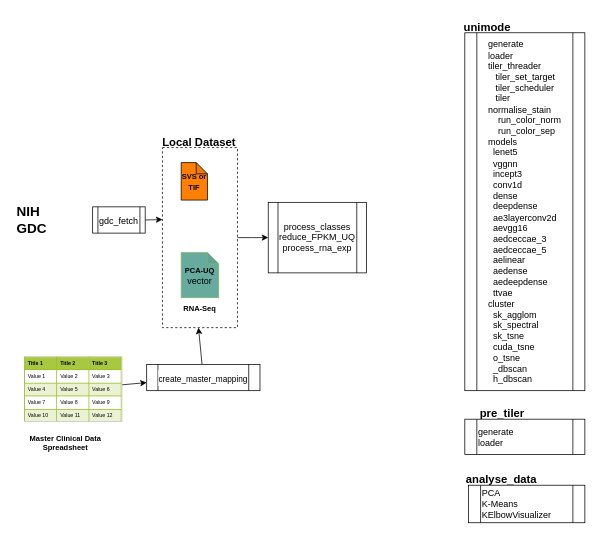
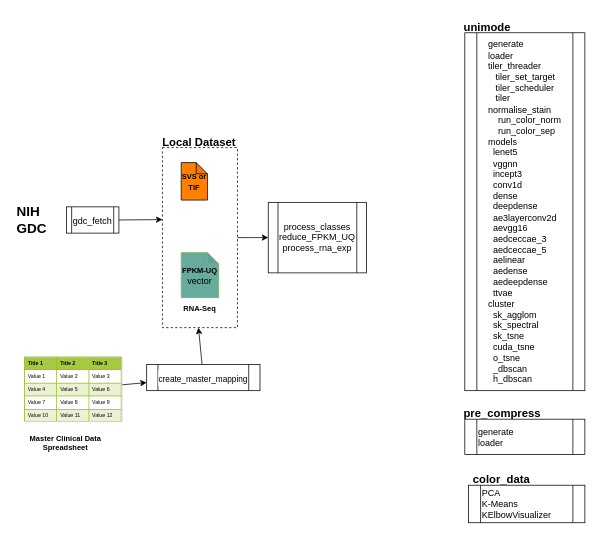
node "gdc_fetch": moved (119, 220) -> (93, 220)
node "PCA-UQ vector": label "PCA-UQ vector" -> "FPKM-UQ vector"
node "pre_tiler": label "pre_tiler" -> "pre_compress"
node "analyse_data": label "analyse_data" -> "color_data"
